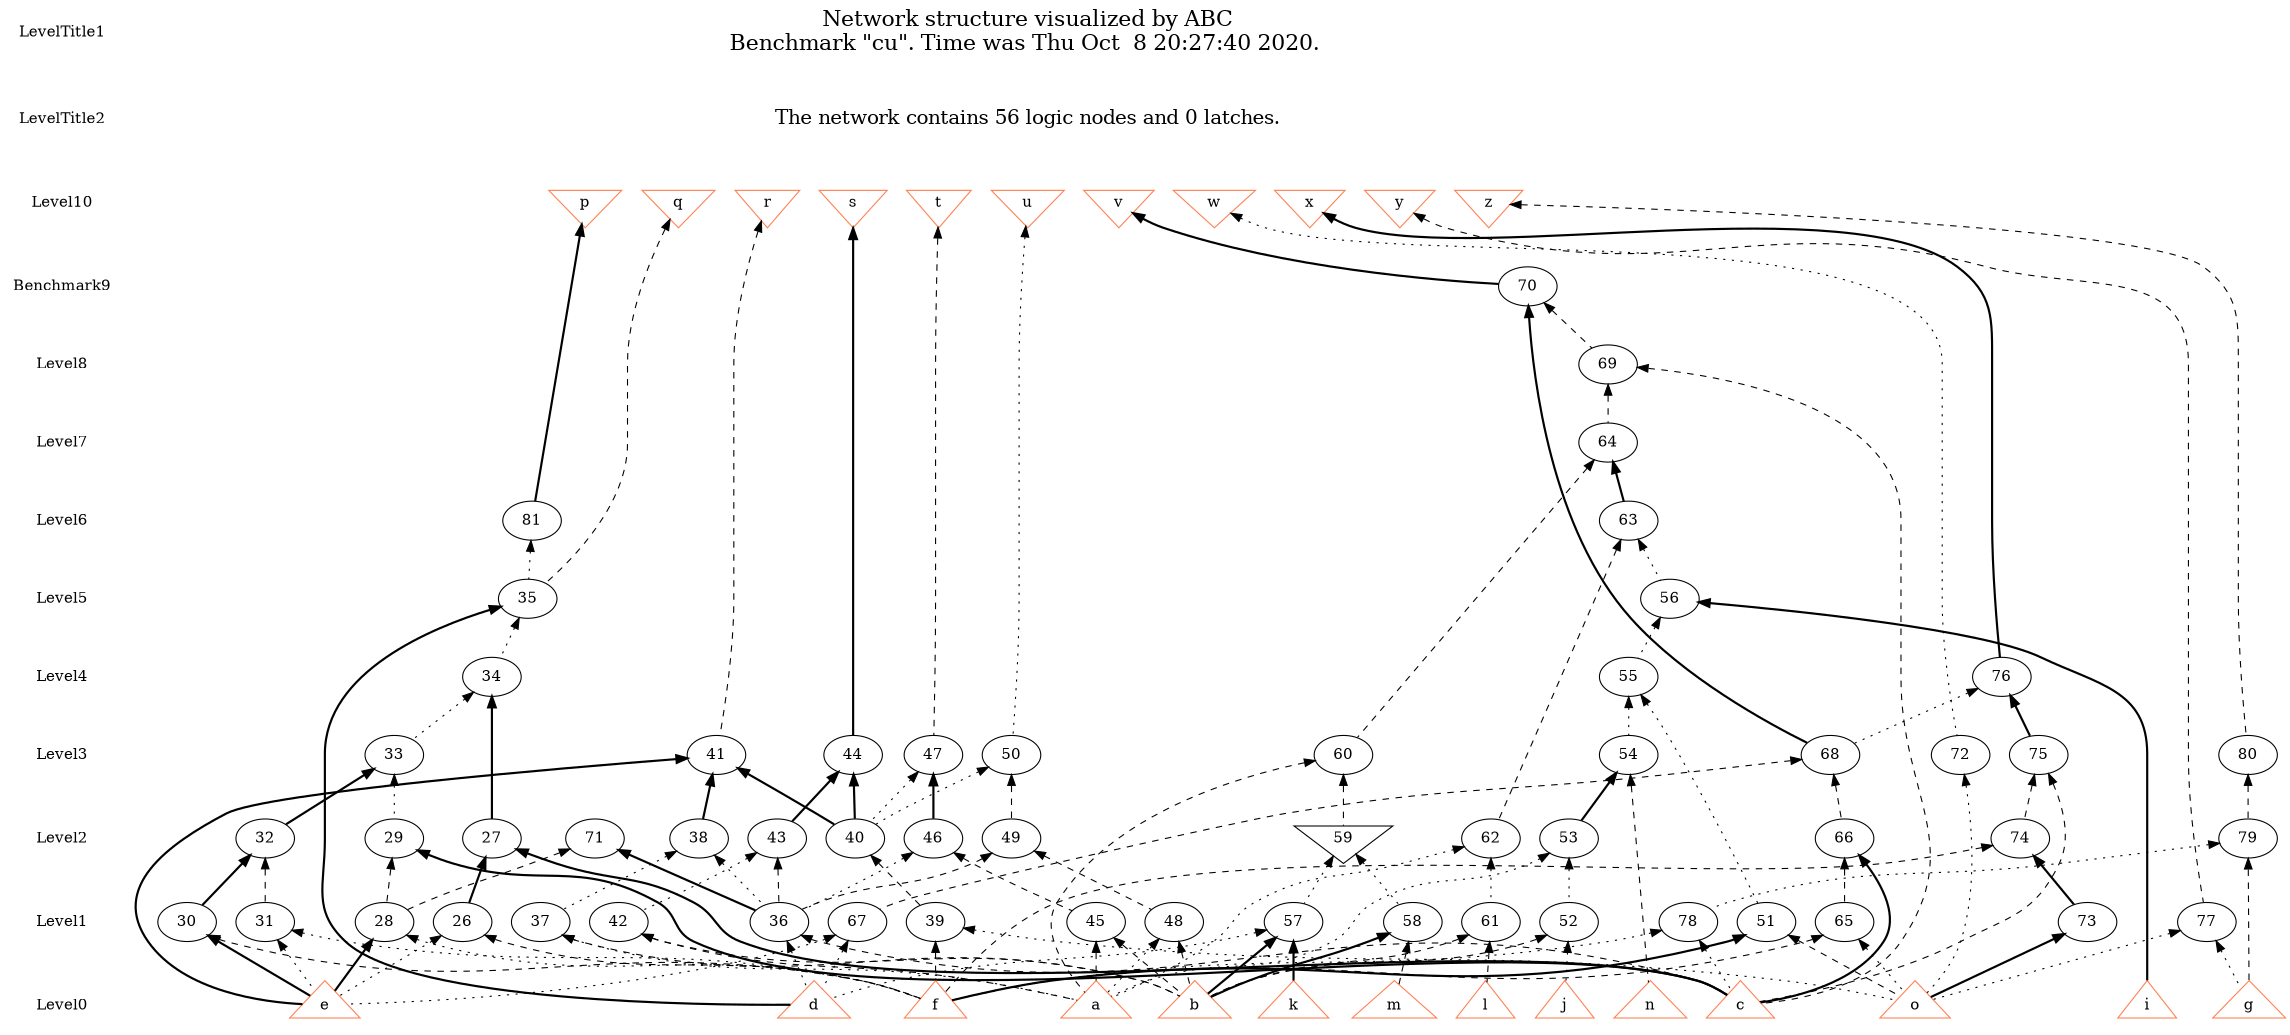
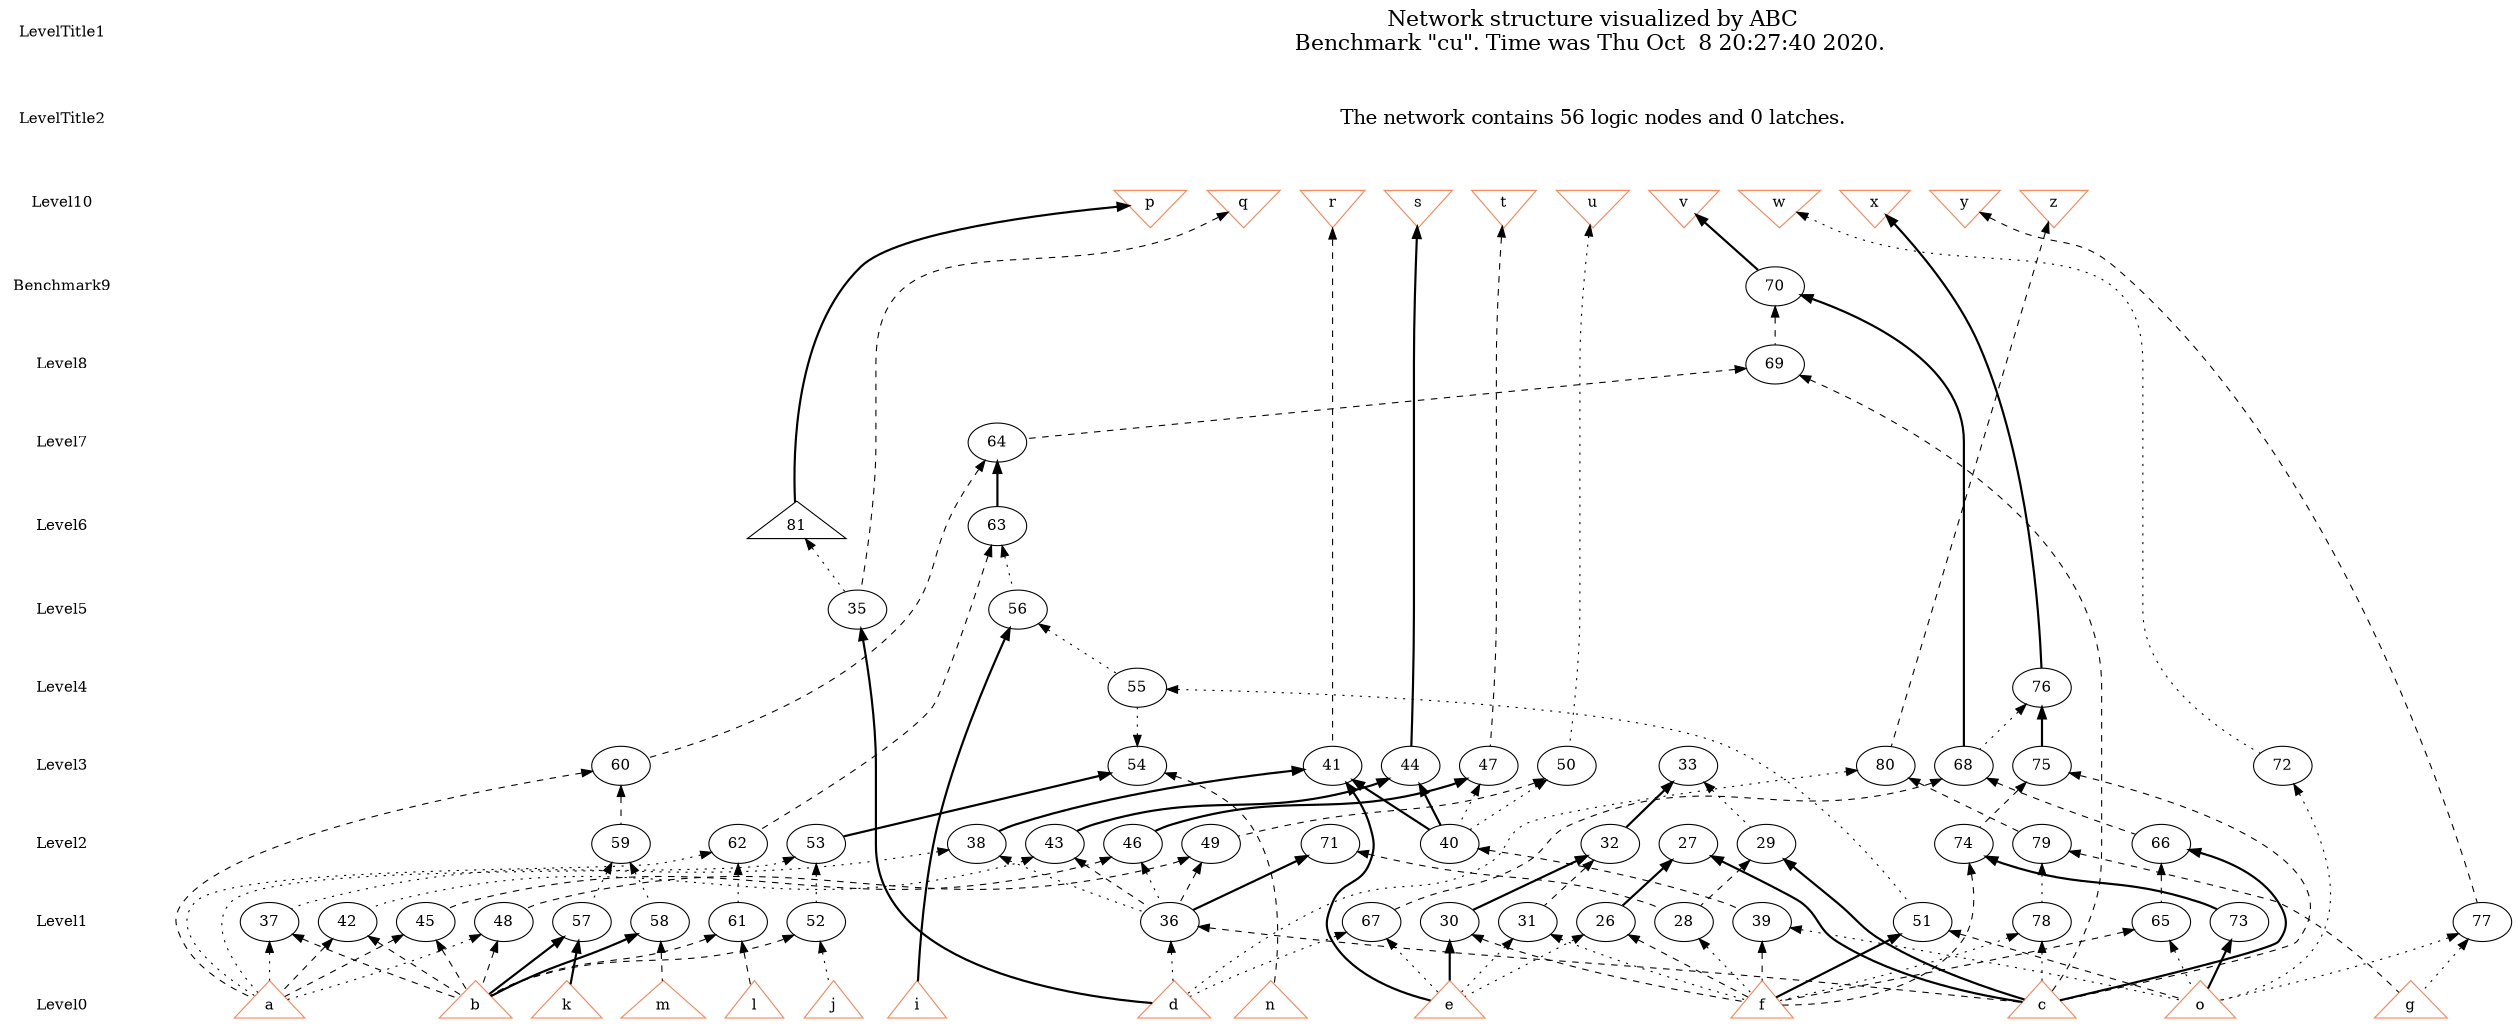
node "81": shape ellipse -> triangle
node "34": removed
edge "54" -> "55": reversed
node "59": shape invtriangle -> ellipse
edge "d" -> "57": now "d" -> "80"
edge "e" -> "28": removed
